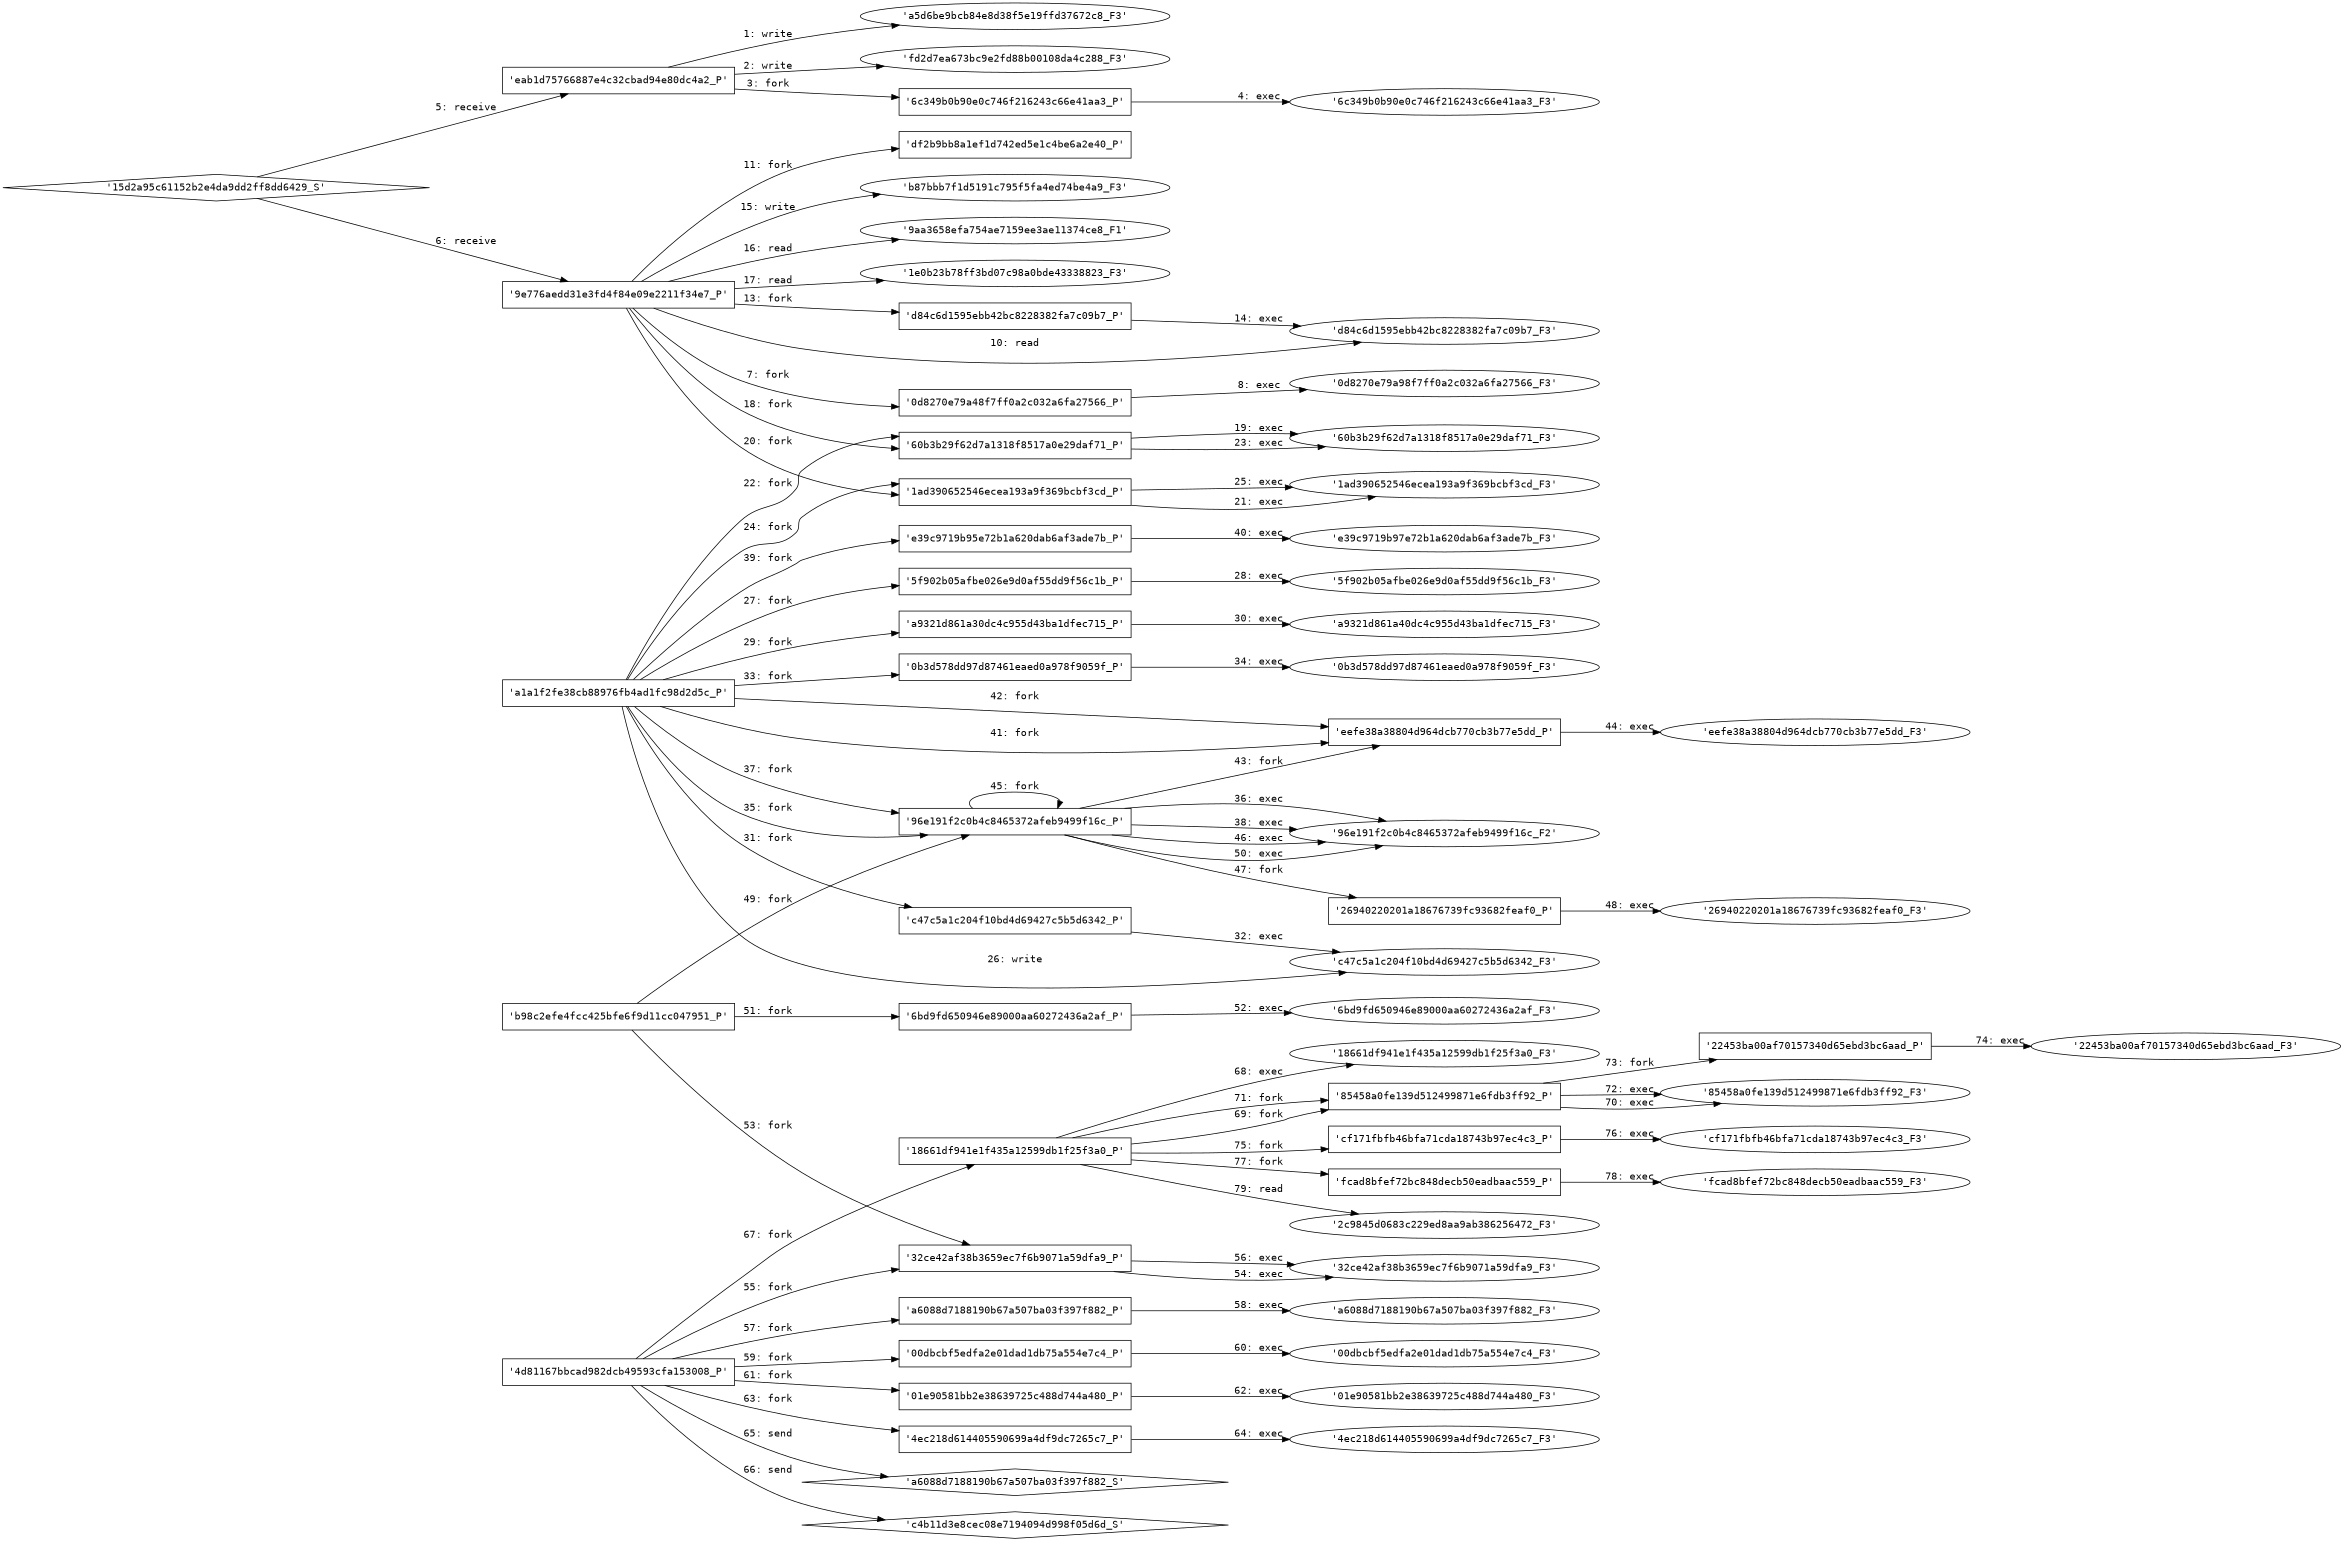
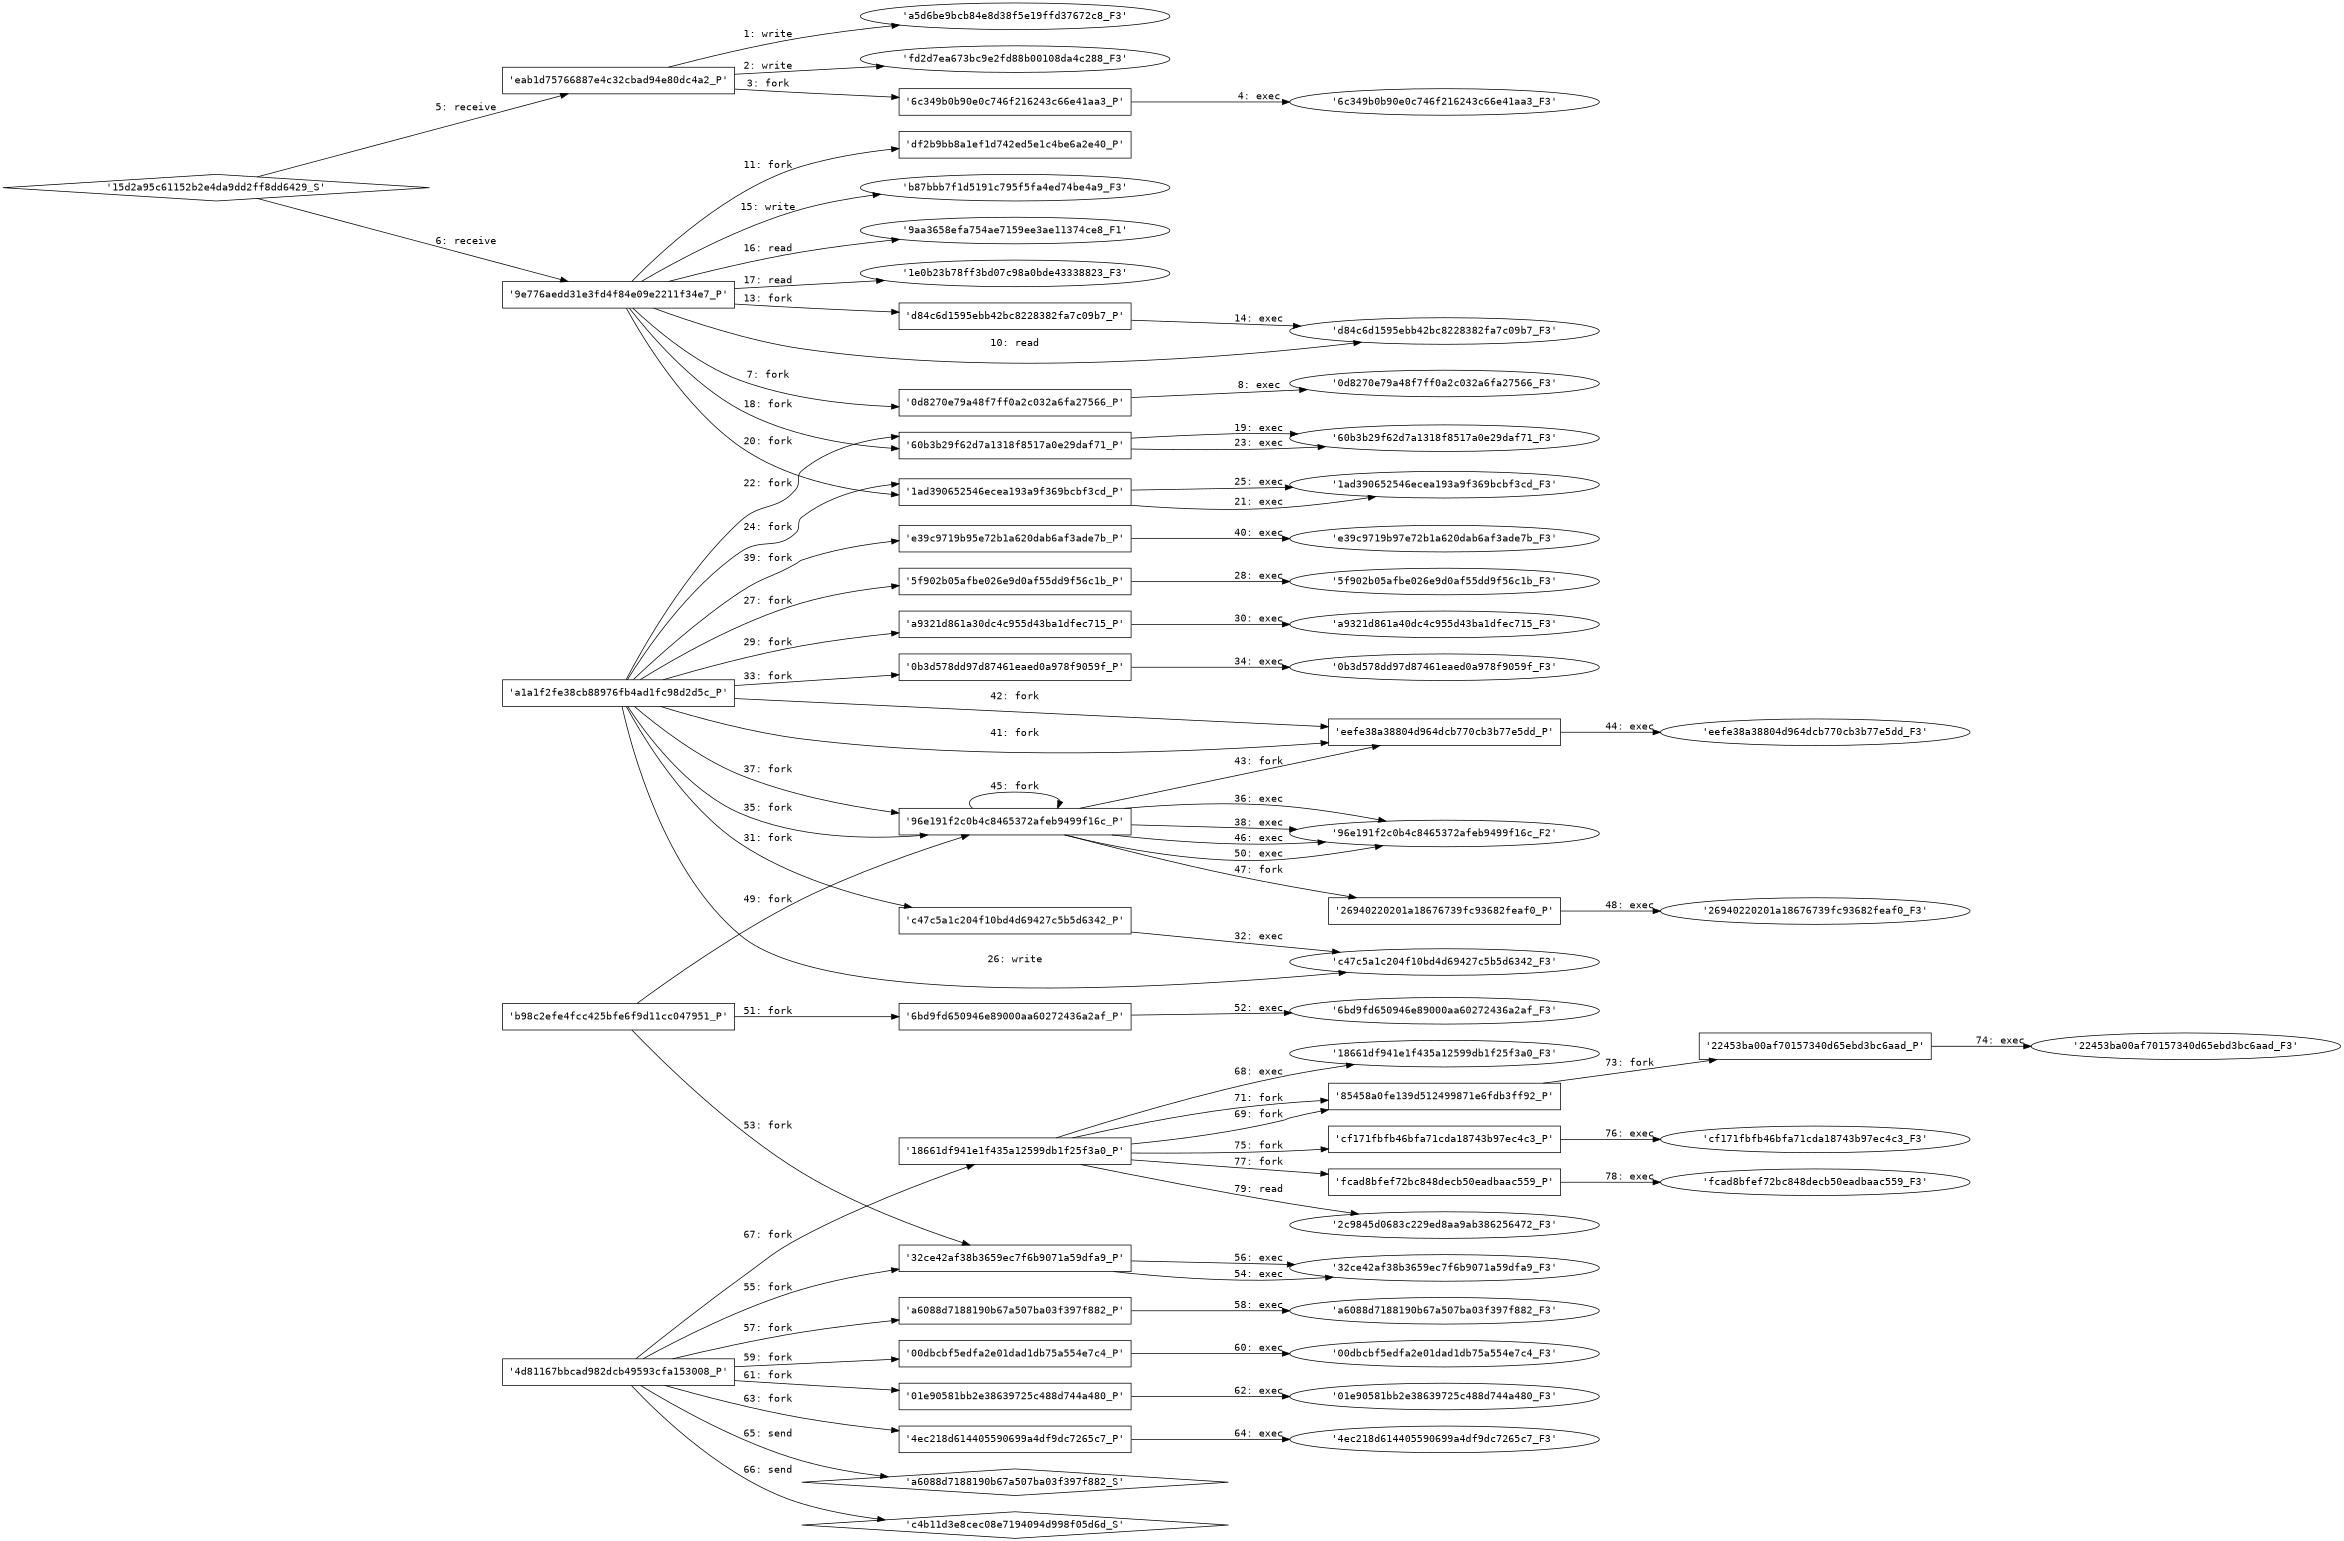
node "'0d8270e79a98f7ff0a2c032a6fa27566_F3'": label "'0d8270e79a98f7ff0a2c032a6fa27566_F3'" -> "'0d8270e79a48f7ff0a2c032a6fa27566_F3'"
node "'85458a0fe139d512499871e6fdb3ff92_F3'": removed
